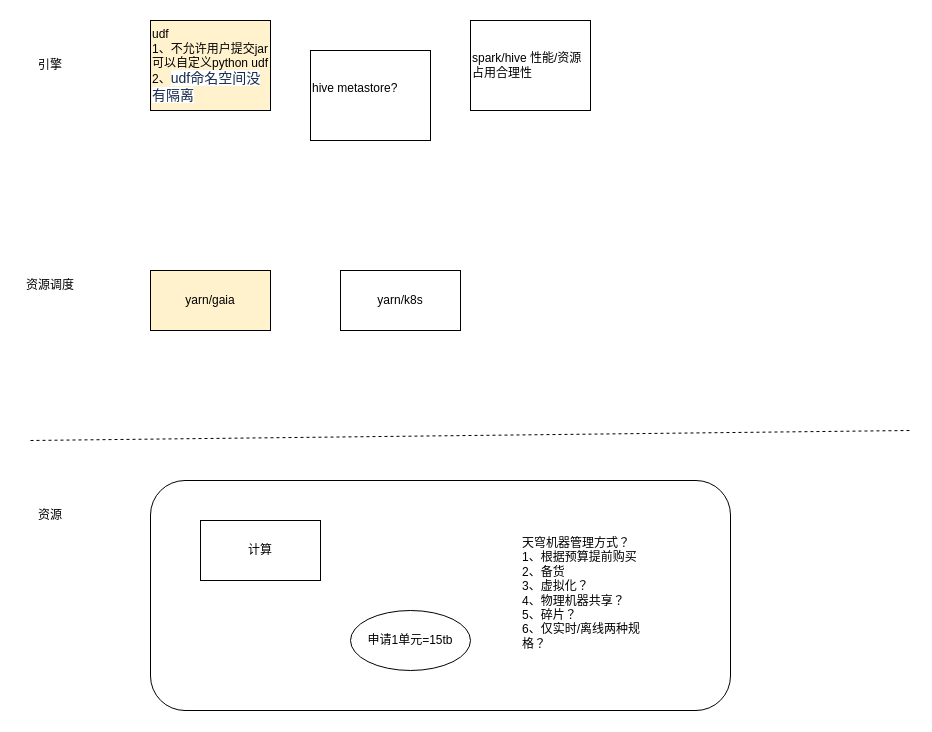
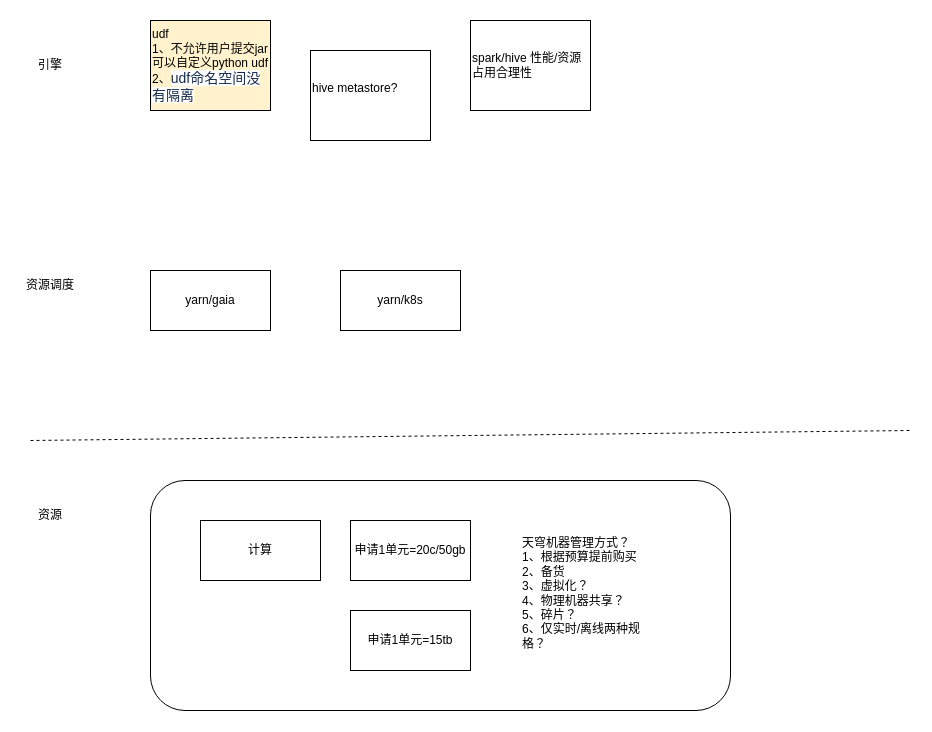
node "yarn/gaia": fillcolor #fff2cc -> #ffffff
node "申请1单元=20c/50gb": added
node "申请1单元=15tb": shape ellipse -> rectangle
